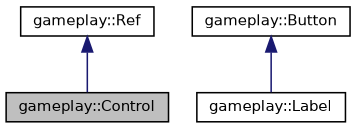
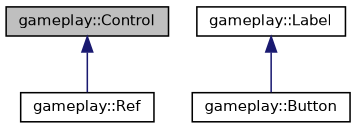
edge "gameplay::Control" -> "gameplay::Ref": reversed
edge "gameplay::Label" -> "gameplay::Button": reversed
